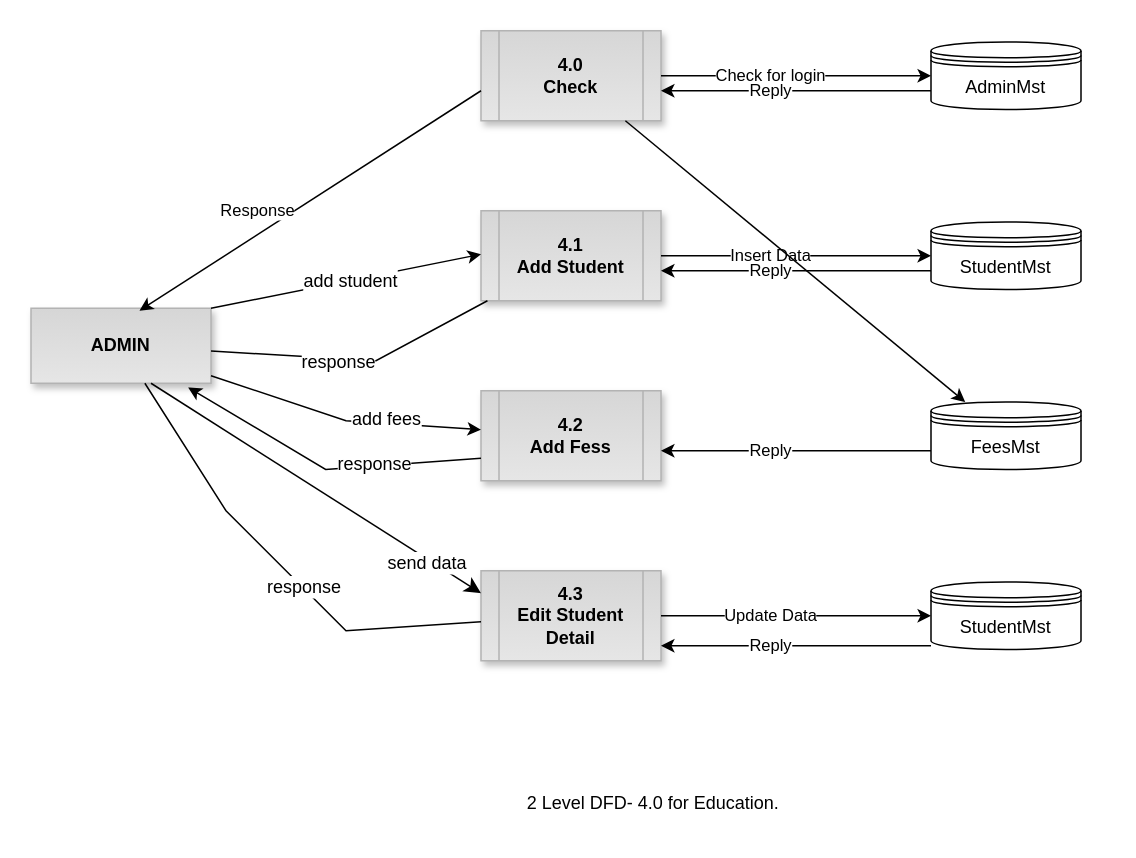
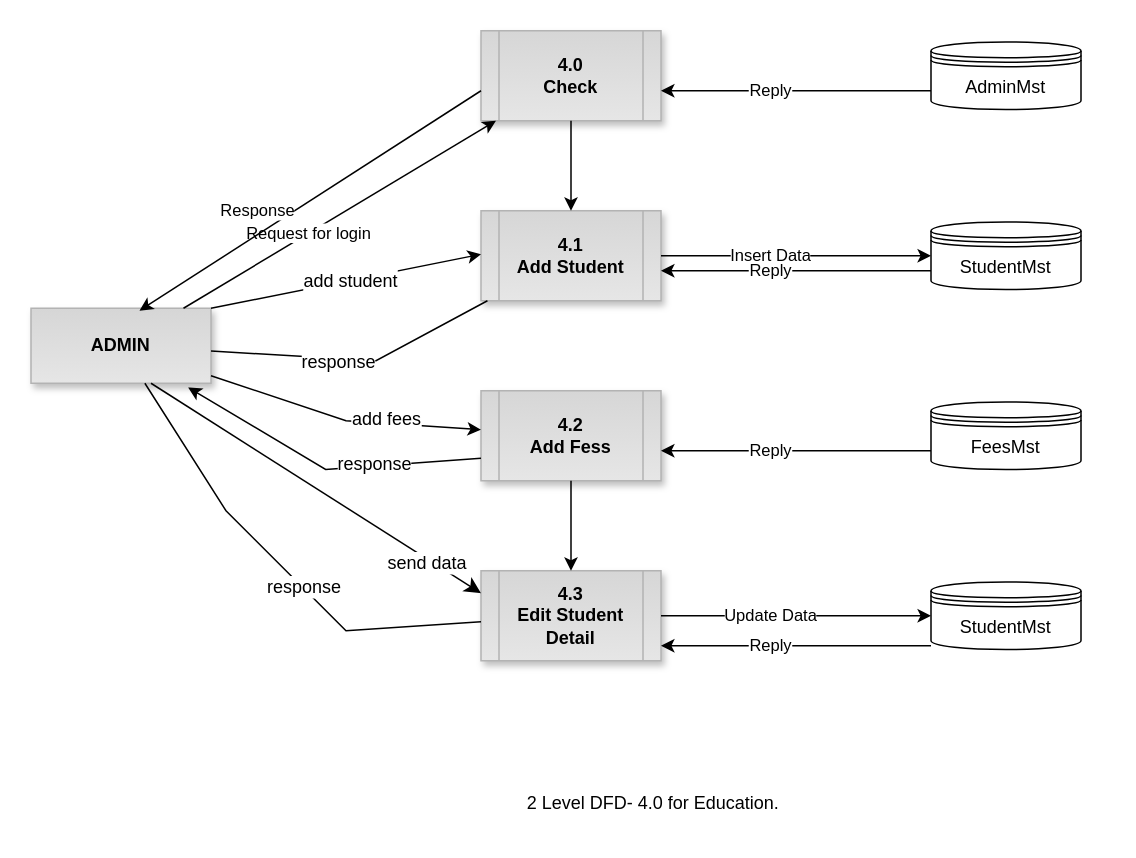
edge "4.0 Check" -> "AdminMst": removed, label "Check for login"
edge "4.0 Check" -> "FeesMst": now "4.0 Check" -> "4.1 Add Student"
edge "ADMIN" -> "4.0 Check": added, label "Request for login"
edge "4.2 Add Fess" -> "4.3 Edit Student Detail": added
